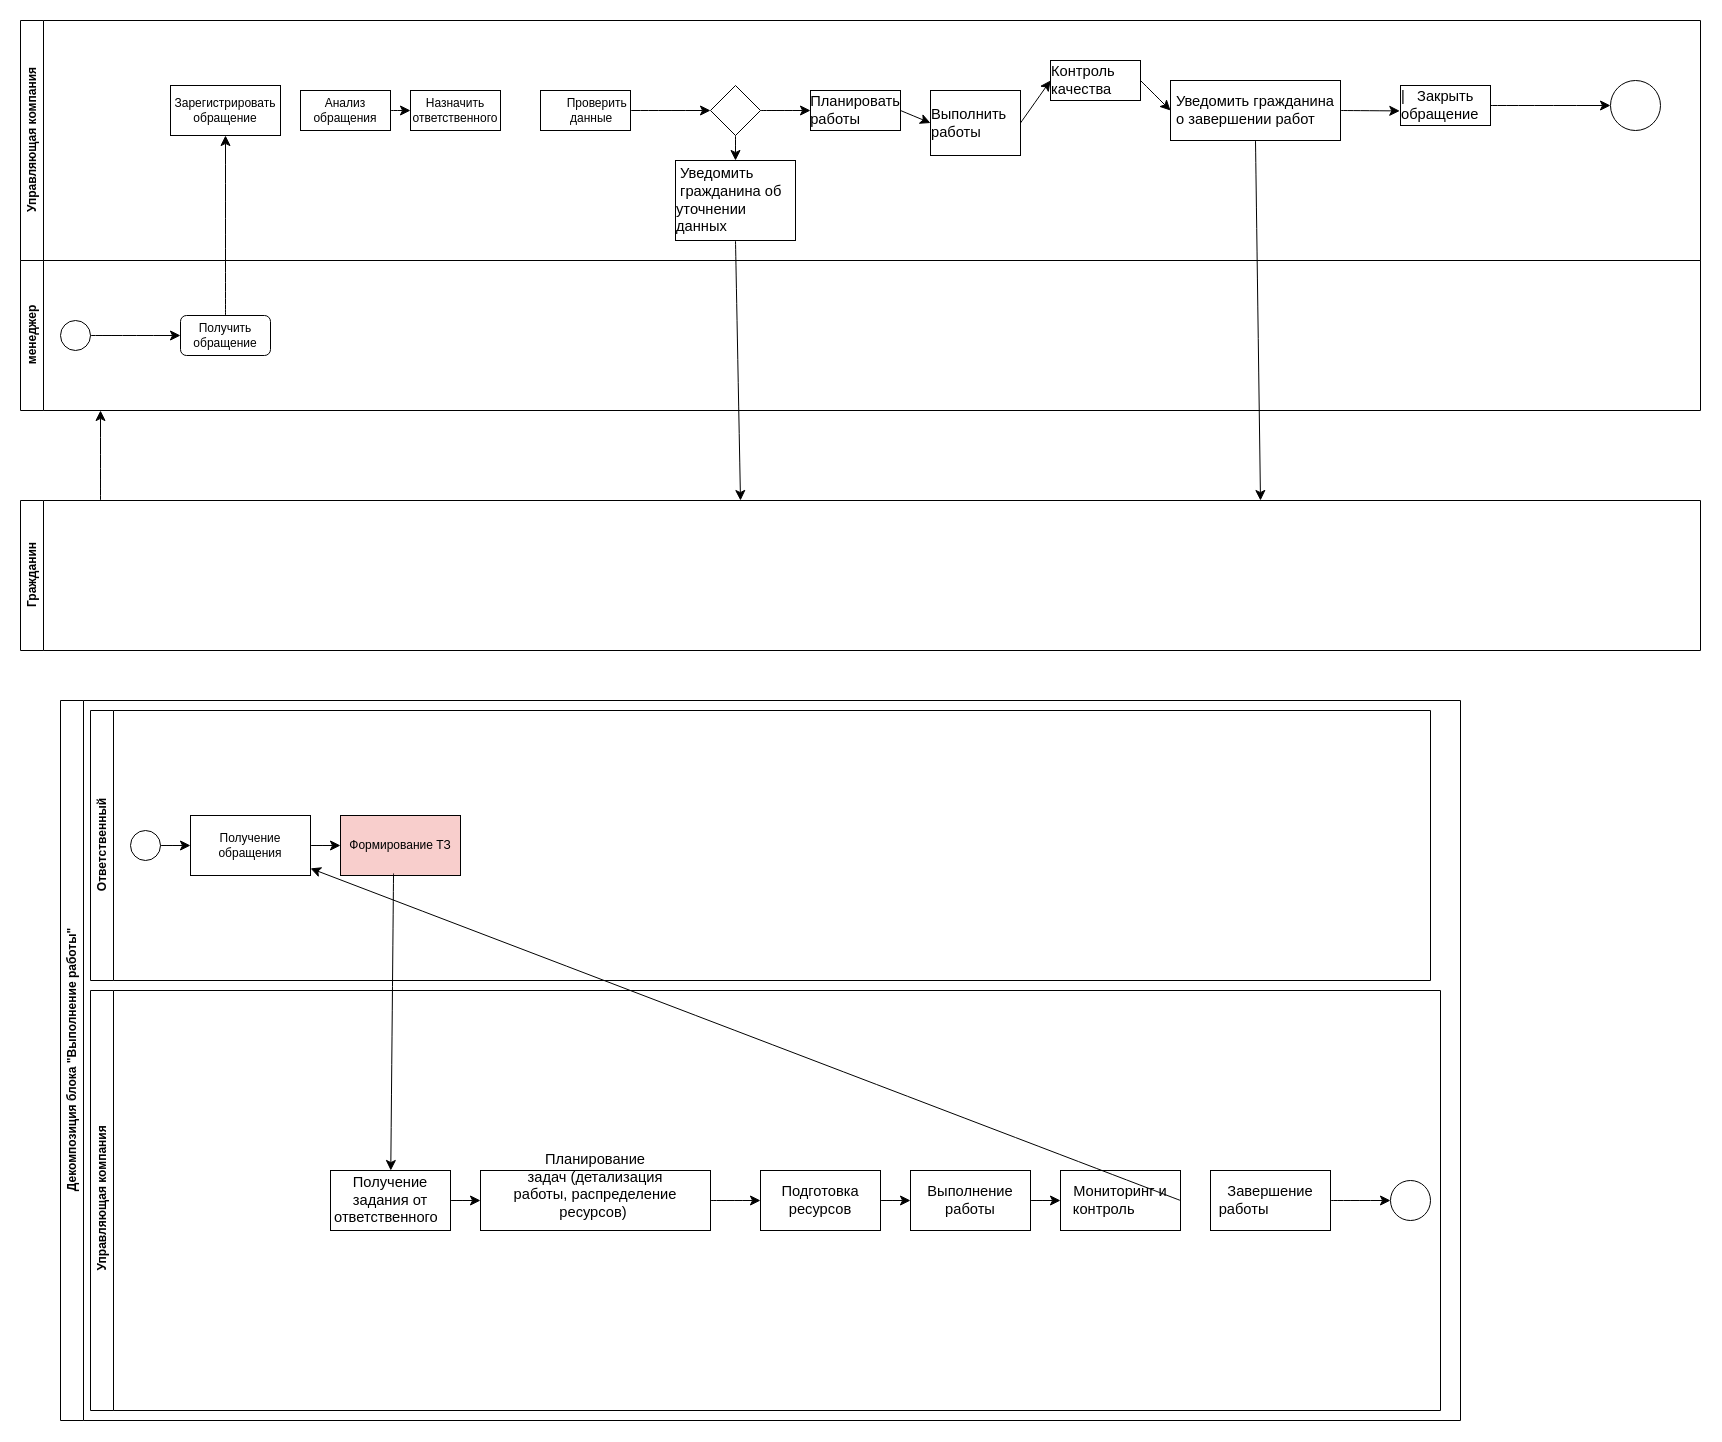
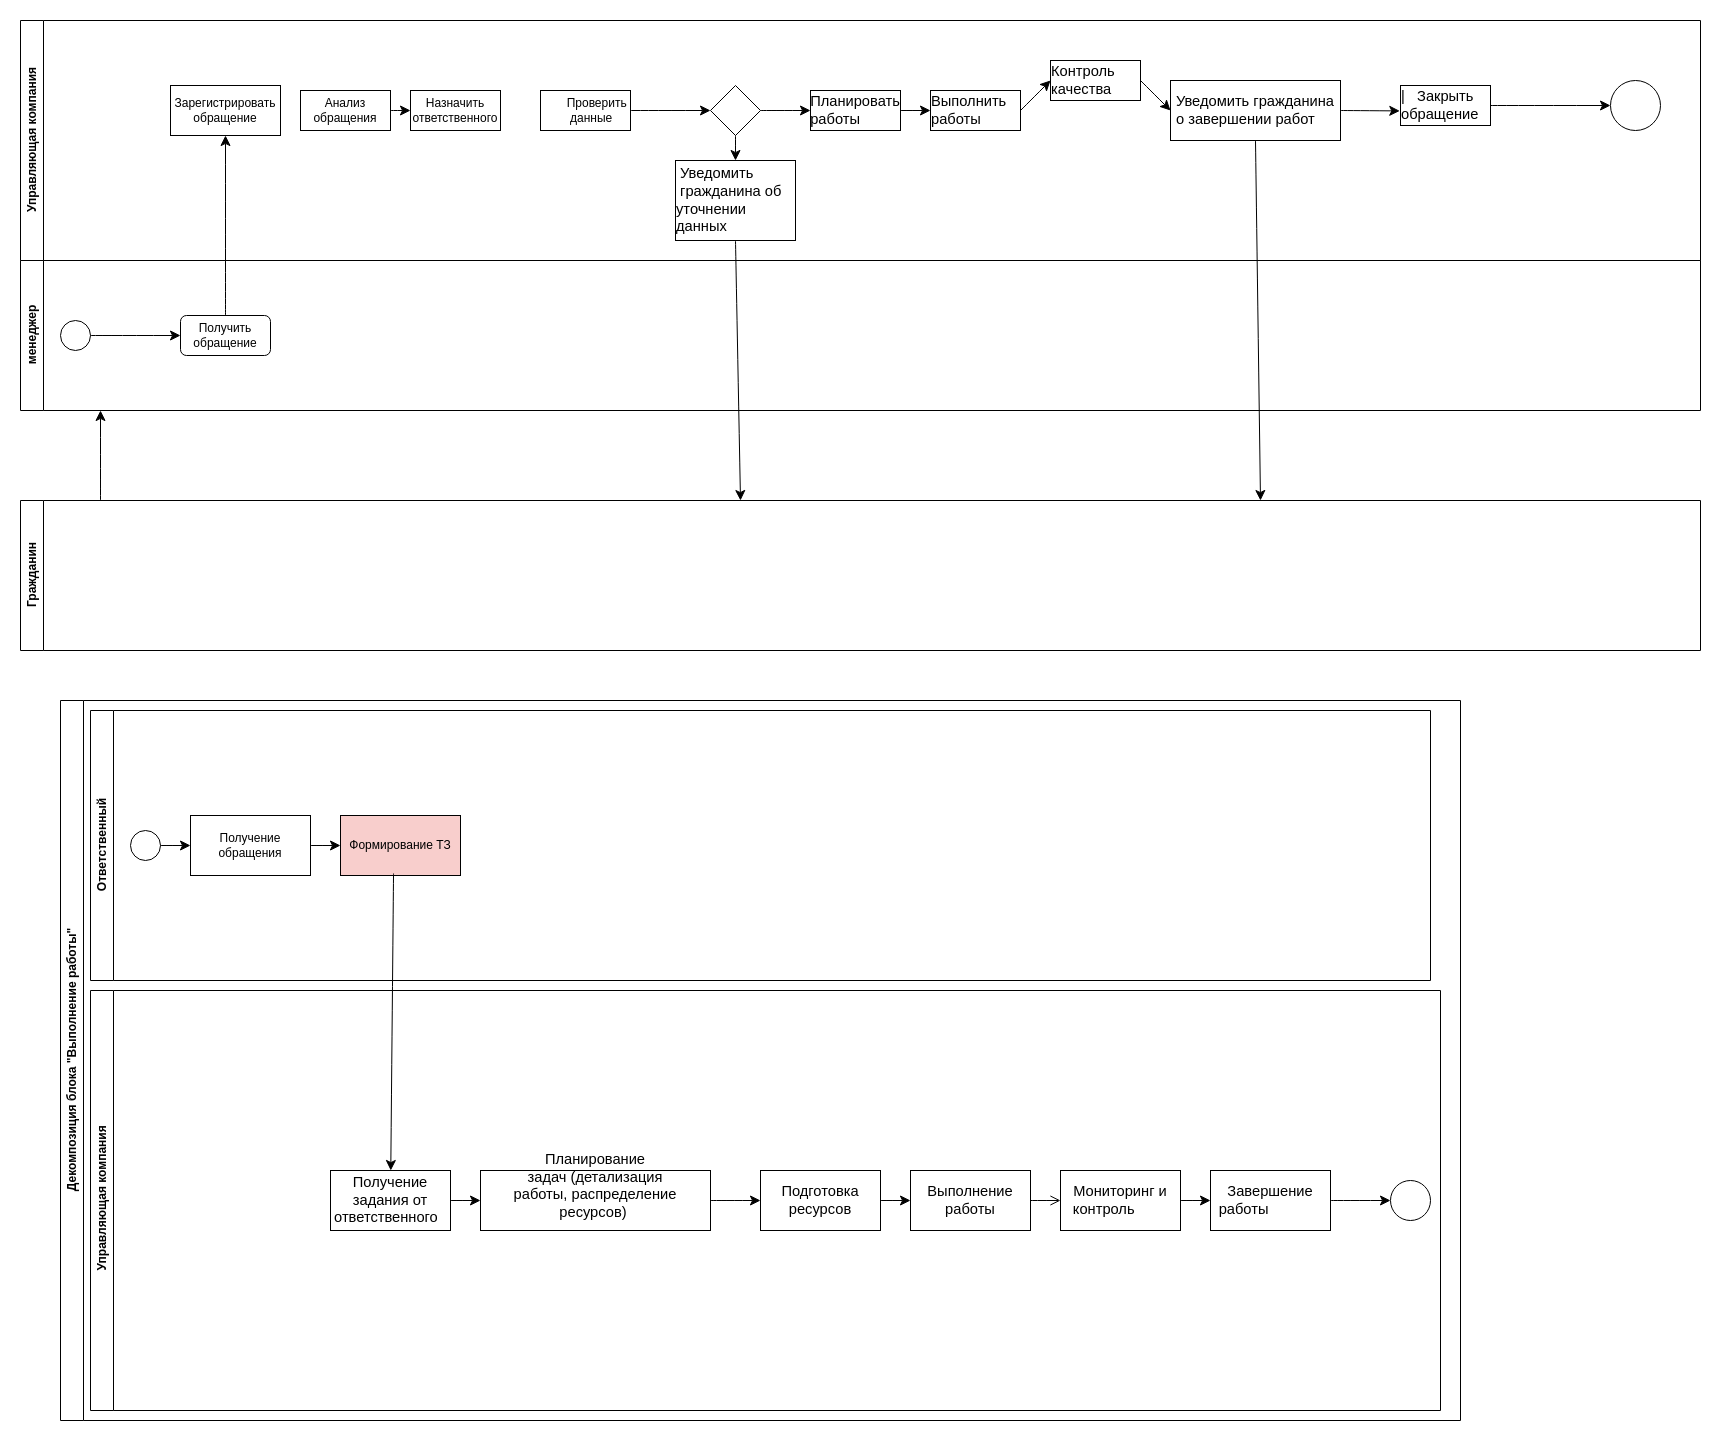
node "Выполнить работы": size 90x65 -> 90x40
edge "Мониторинг и контроль" -> "Получение обращения": now "Мониторинг и контроль" -> "Завершение работы"
edge "Выполнение работы" -> "Мониторинг и контроль": arrowhead classic -> open
